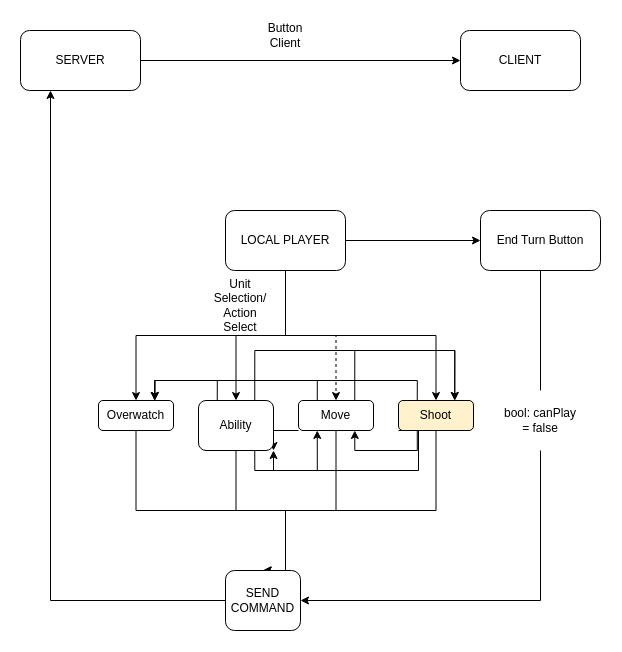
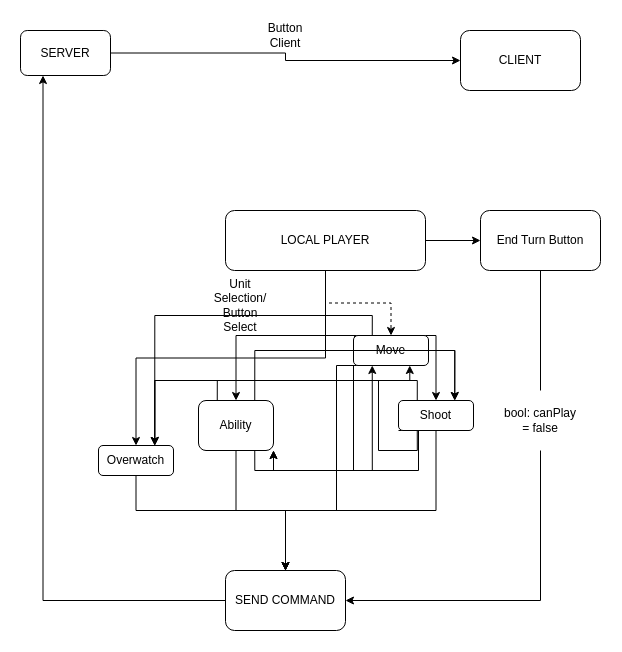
node "SERVER": size 120x60 -> 90x45
node "LOCAL PLAYER": size 120x60 -> 200x60
node "Unit Selection/ Action Select": label "Unit Selection/ Action Select" -> "Unit Selection/ Button Select"
node "Overwatch": moved (136, 416) -> (136, 461)
node "Move": moved (336, 416) -> (391, 351)
node "Shoot": fillcolor #fff2cc -> #ffffff
node "SEND COMMAND": size 75x60 -> 120x60
